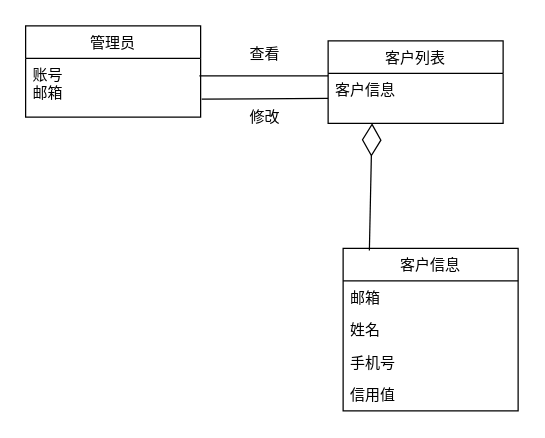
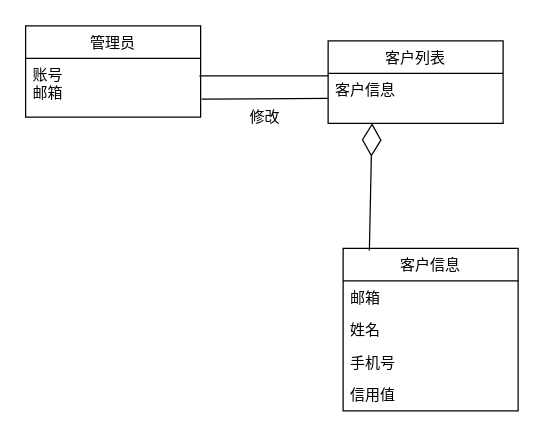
node "查看": removed
